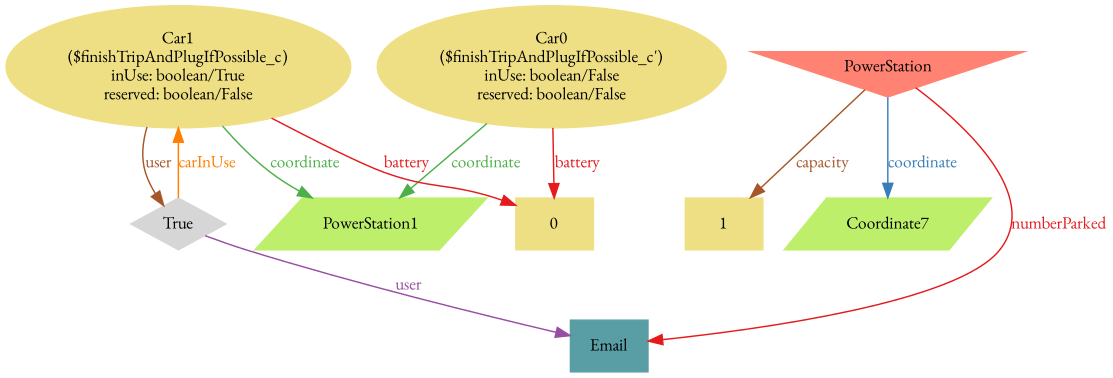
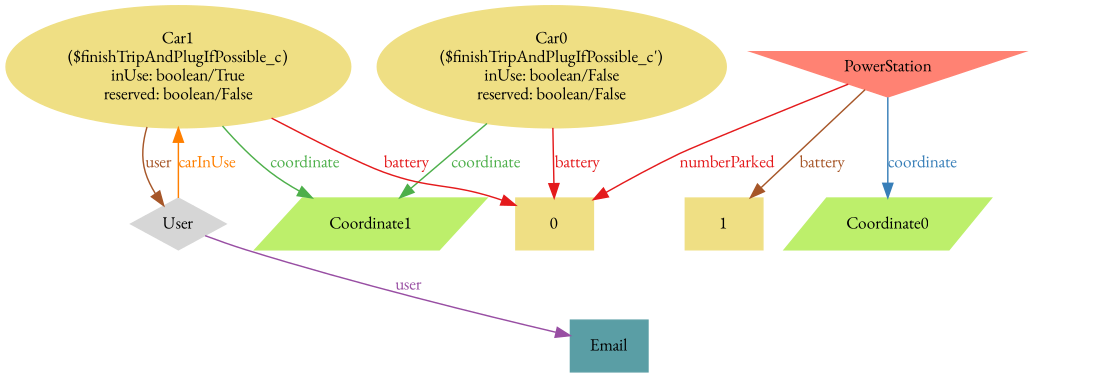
edge "PowerStation" -> "1": label "capacity" -> "battery"
node "True": label "True" -> "User"
node "PowerStation1": label "PowerStation1" -> "Coordinate1"
node "Coordinate7": label "Coordinate7" -> "Coordinate0"
edge "PowerStation" -> "Email": now "PowerStation" -> "0"
